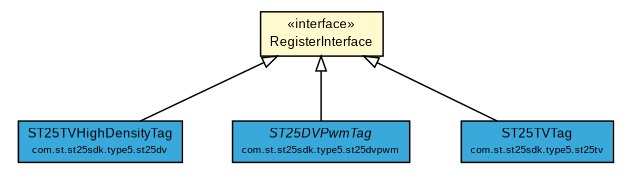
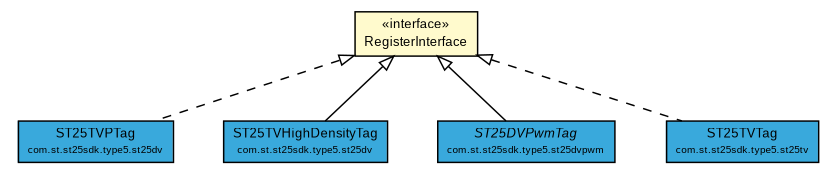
edge "ST25TVTag" -> "RegisterInterface": style solid -> dashed
node "ST25TVPTag": added
